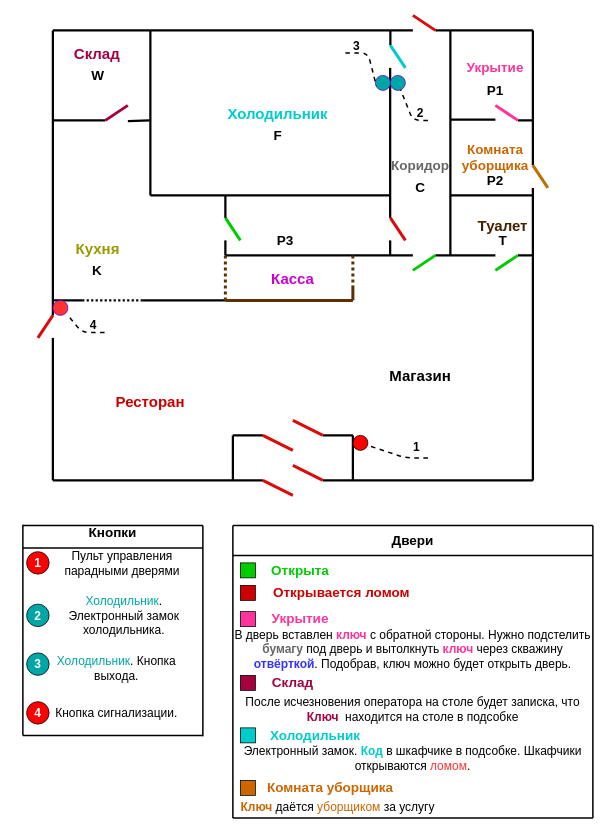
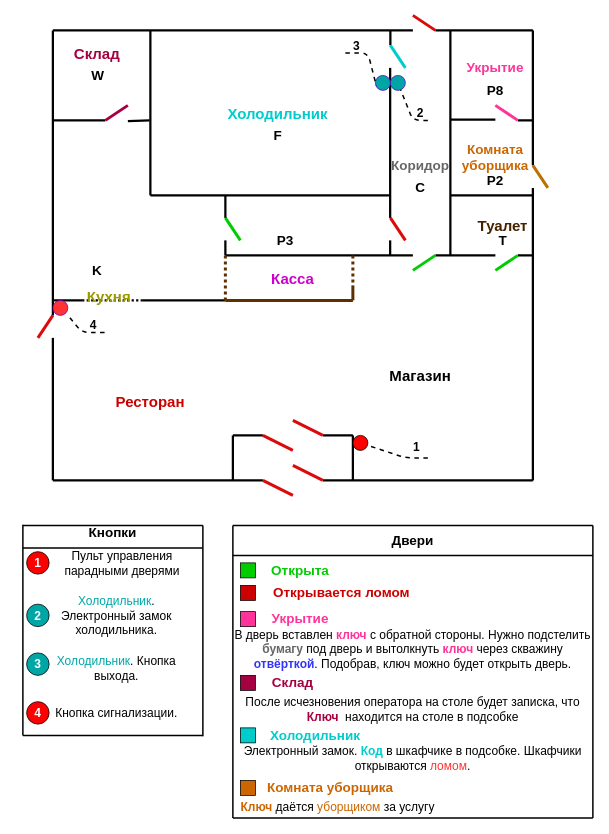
node "P1": label "P1" -> "P8"
node "Кухня": moved (98, 248) -> (109, 297)
node "Холодильник. Электронный замок холодильника.": moved (124, 615) -> (117, 615)
